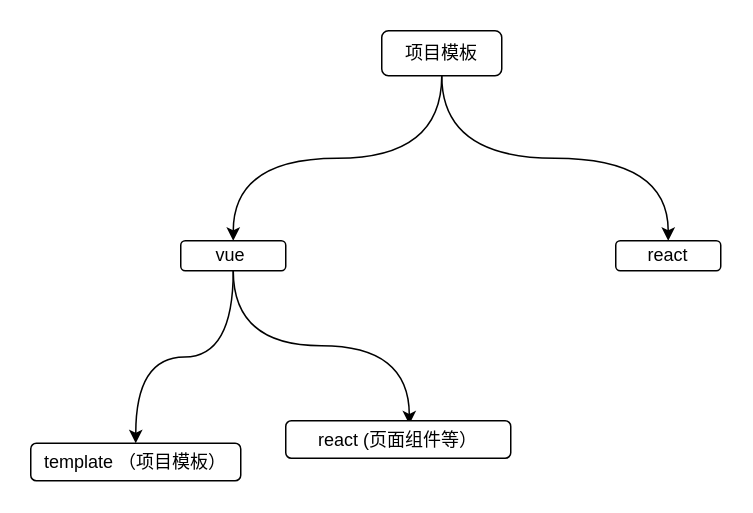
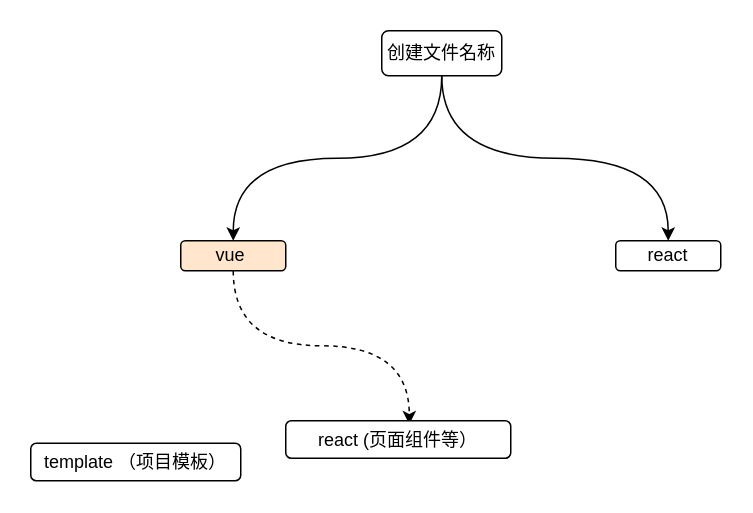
node "项目模板": label "项目模板" -> "创建文件名称"
node "vue": fillcolor #ffffff -> #ffe6cc
edge "vue" -> "react (页面组件等）": style solid -> dashed
edge "vue" -> "template （项目模板）": removed
